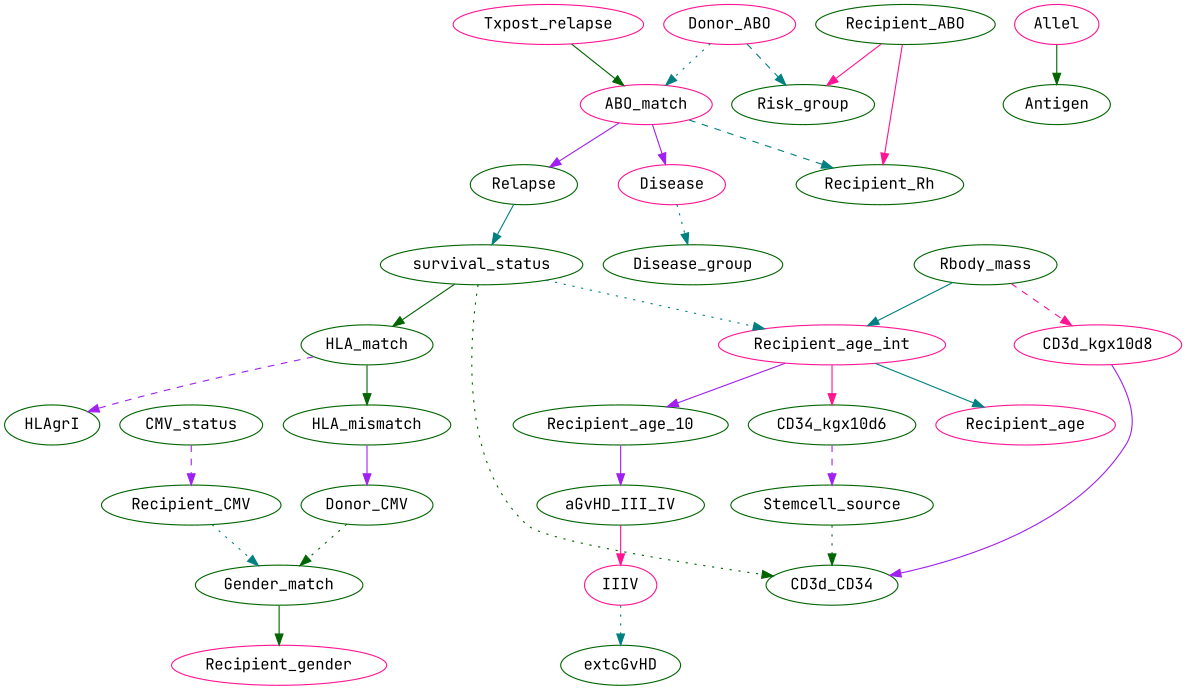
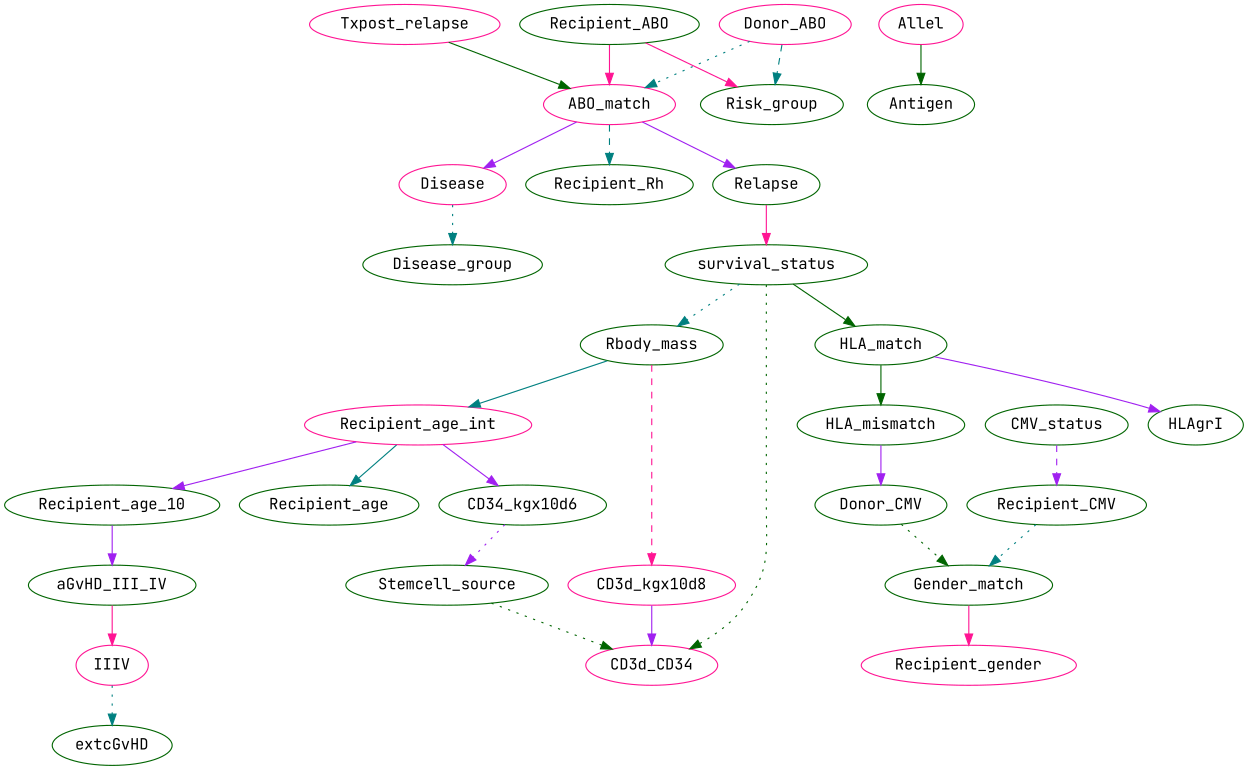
edge "Recipient_ABO" -> "Recipient_Rh": now "Recipient_ABO" -> "ABO_match"
edge "Relapse" -> "survival_status": color teal -> deeppink
edge "survival_status" -> "Recipient_age_int": now "survival_status" -> "Rbody_mass"
edge "Recipient_age_int" -> "CD34_kgx10d6": color deeppink -> purple
edge "HLA_match" -> "HLAgrI": style dashed -> solid
node "Recipient_age": color deeppink -> darkgreen
edge "CD34_kgx10d6" -> "Stemcell_source": style dashed -> dotted
node "CD3d_CD34": color darkgreen -> deeppink
edge "Gender_match" -> "Recipient_gender": color darkgreen -> deeppink
